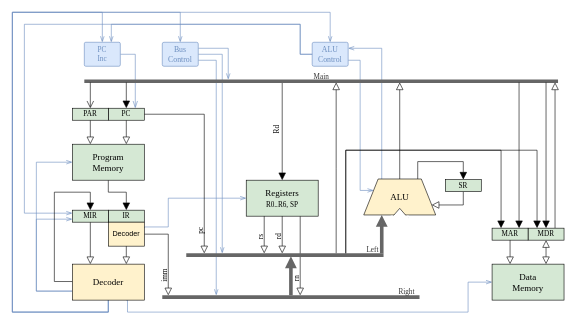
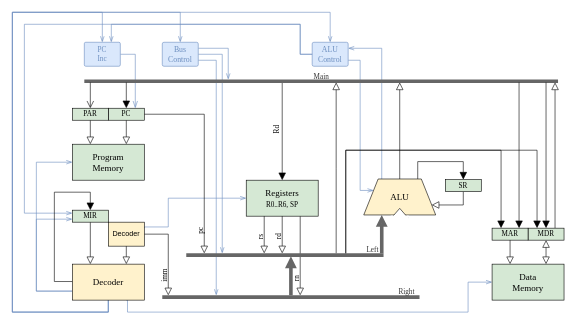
edge "Program Memory" -> "IR": removed
node "IR": removed
